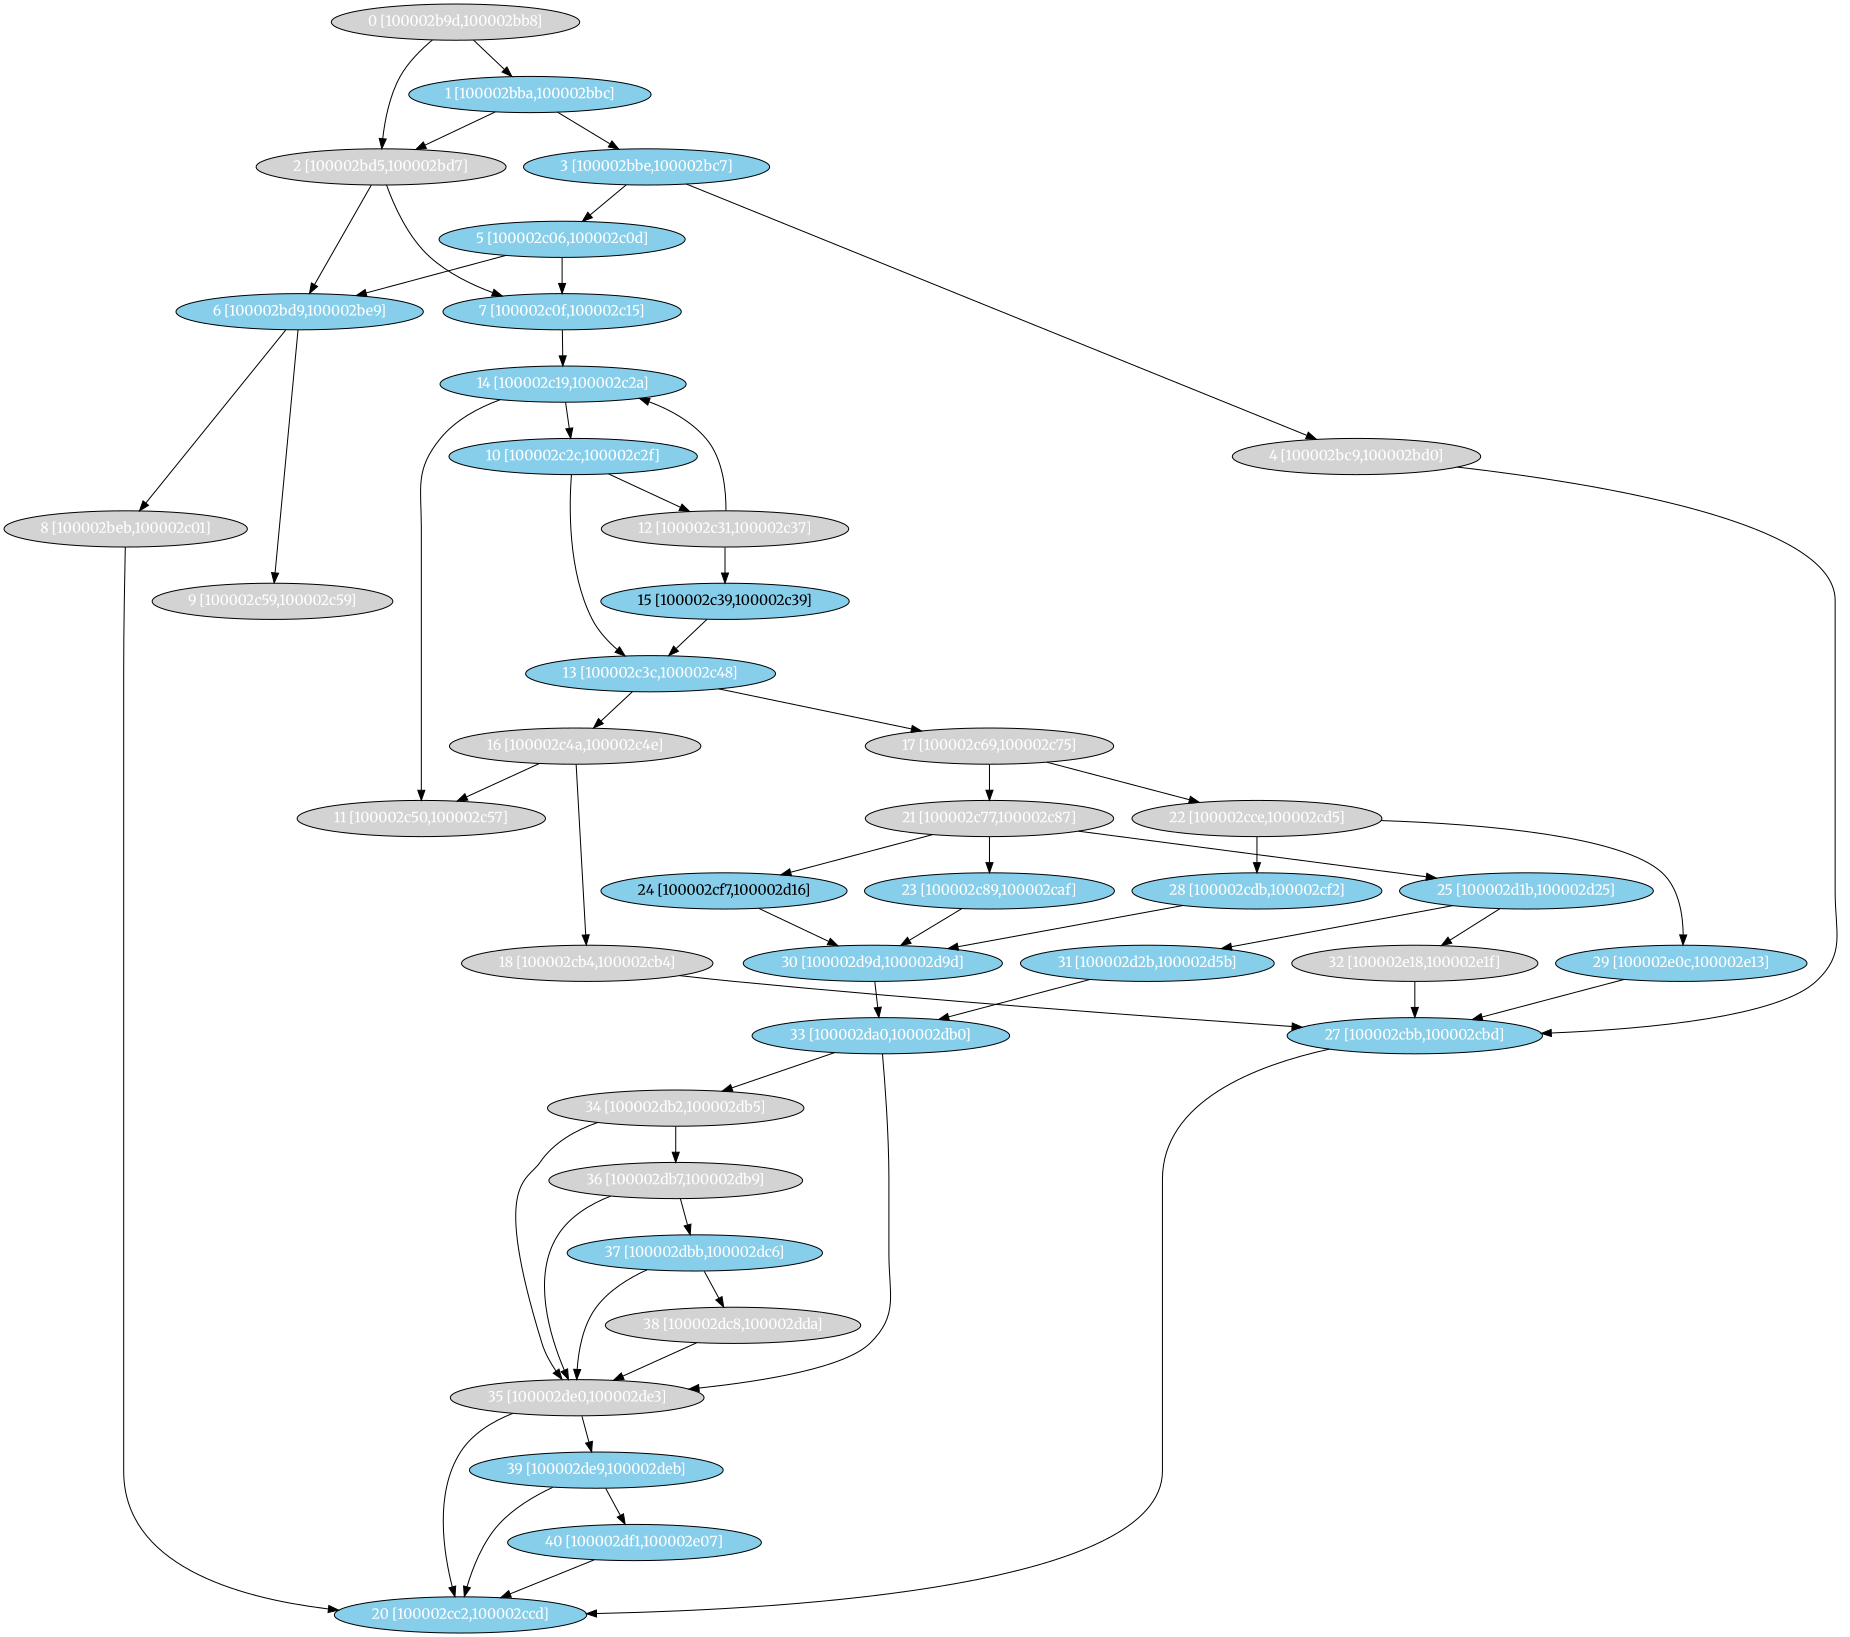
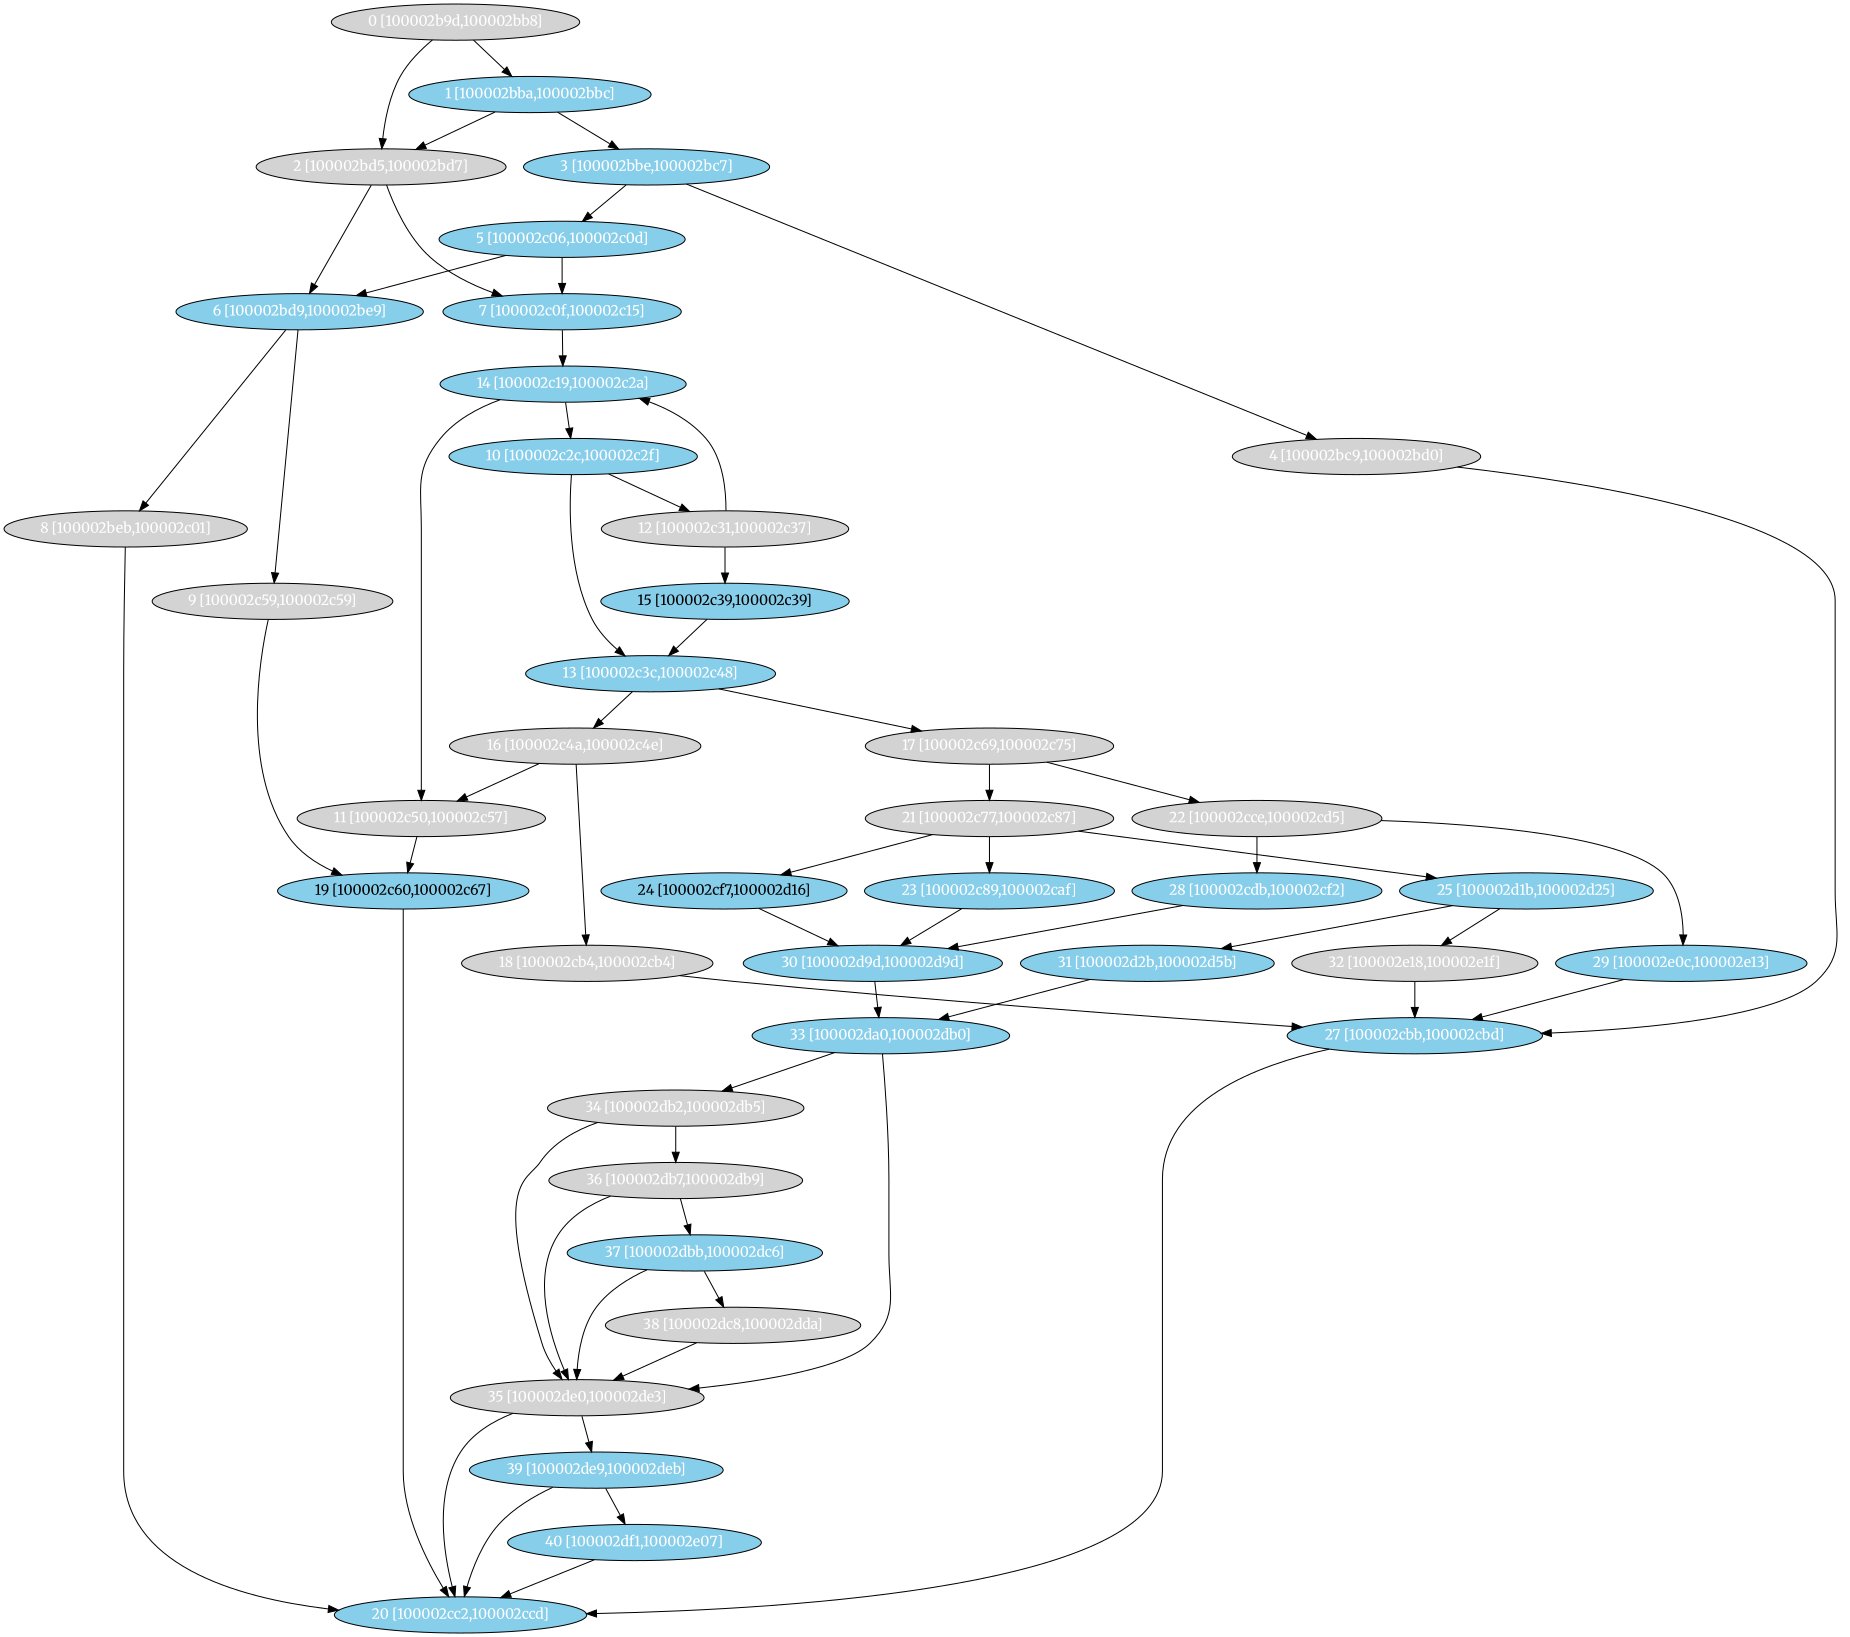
node "19 [100002c60,100002c67]": added
